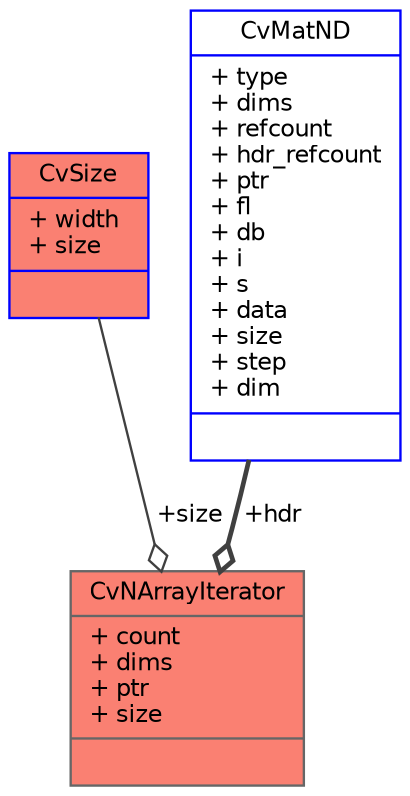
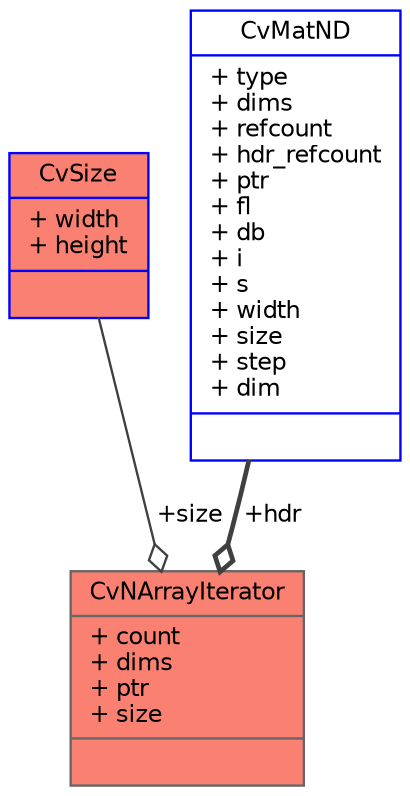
node "CvSize": text "+ size" -> "+ height"
node "CvMatND": text "+ data" -> "+ width"
